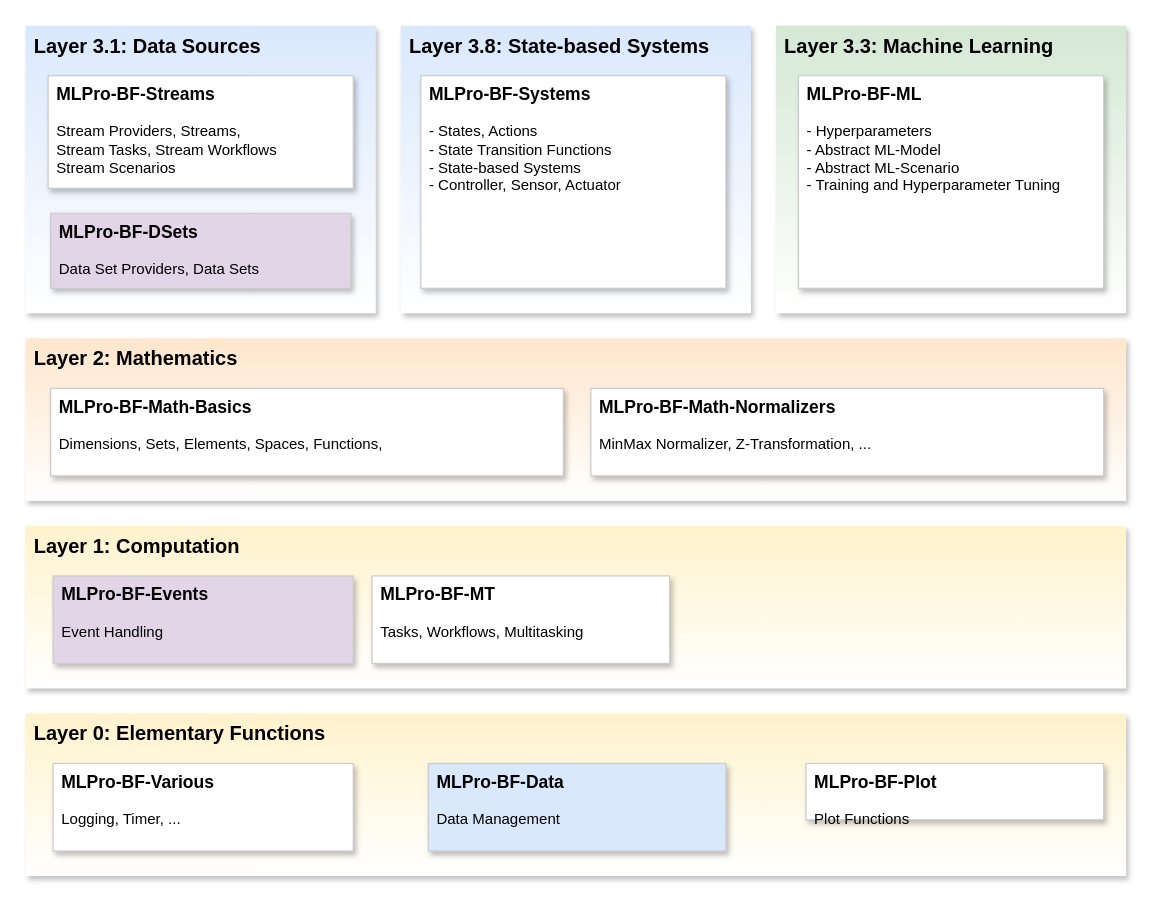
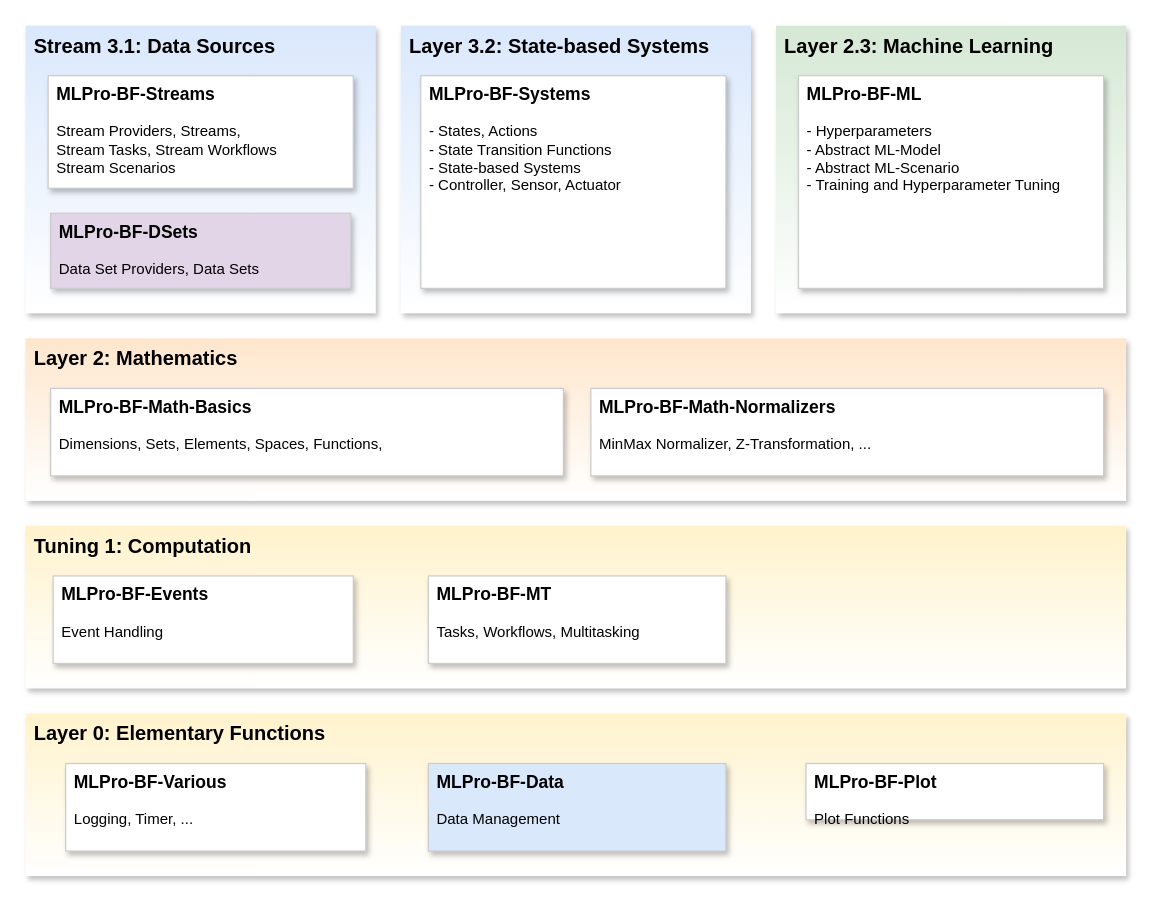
node "Layer 3.1: Data Sources": label "Layer 3.1: Data Sources" -> "Stream 3.1: Data Sources"
node "Layer 3.8: State-based Systems": label "Layer 3.8: State-based Systems" -> "Layer 3.2: State-based Systems"
node "Layer 3.3: Machine Learning": label "Layer 3.3: Machine Learning" -> "Layer 2.3: Machine Learning"
node "Layer 1: Computation": label "Layer 1: Computation" -> "Tuning 1: Computation"
node "MLPro-BF-Events Event Handling": fillcolor #e1d5e7 -> #ffffff
node "MLPro-BF-MT Tasks, Workflows, Multitasking": moved (521, 619) -> (577, 619)
node "MLPro-BF-Various Logging, Timer, ...": moved (203, 807) -> (216, 807)
